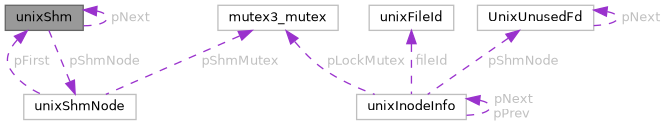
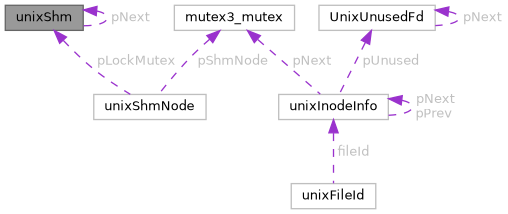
edge "unixShm" -> "unixShmNode": removed, label "pShmNode"
edge "unixShmNode" -> "unixShm": label " pFirst" -> " pLockMutex"
edge "unixShmNode" -> "mutex3_mutex": label " pShmMutex" -> " pShmNode"
edge "unixInodeInfo" -> "mutex3_mutex": label " pLockMutex" -> " pNext"
edge "unixInodeInfo" -> "UnixUnusedFd": label " pShmNode" -> " pUnused"
edge "unixInodeInfo" -> "unixFileId": reversed
